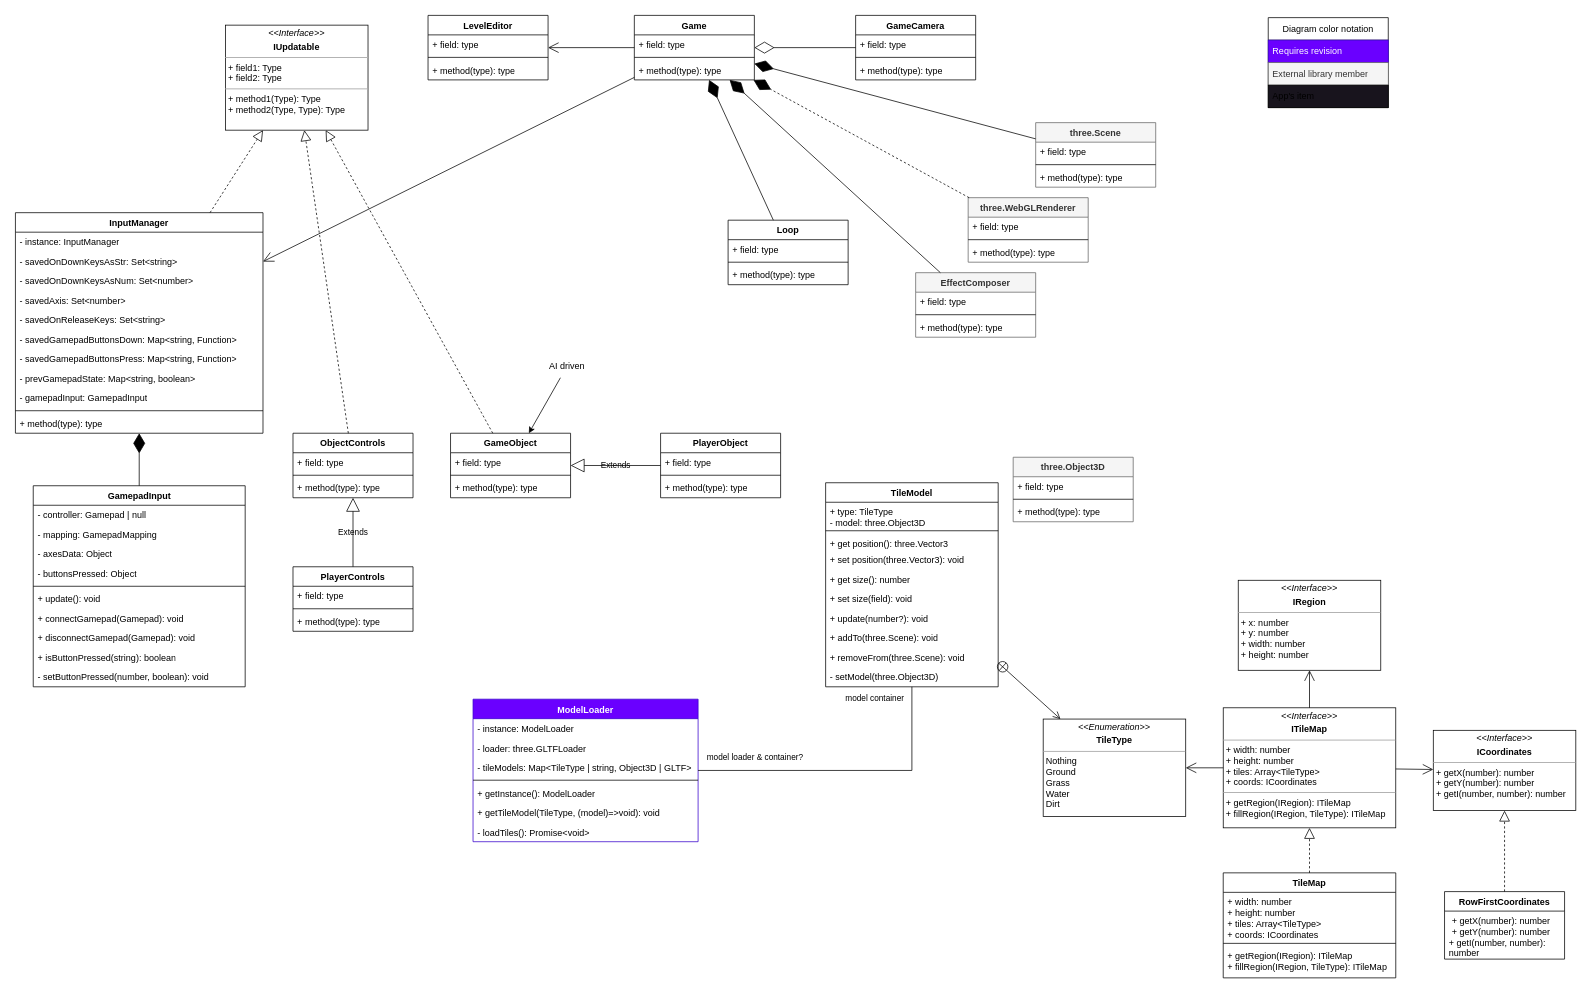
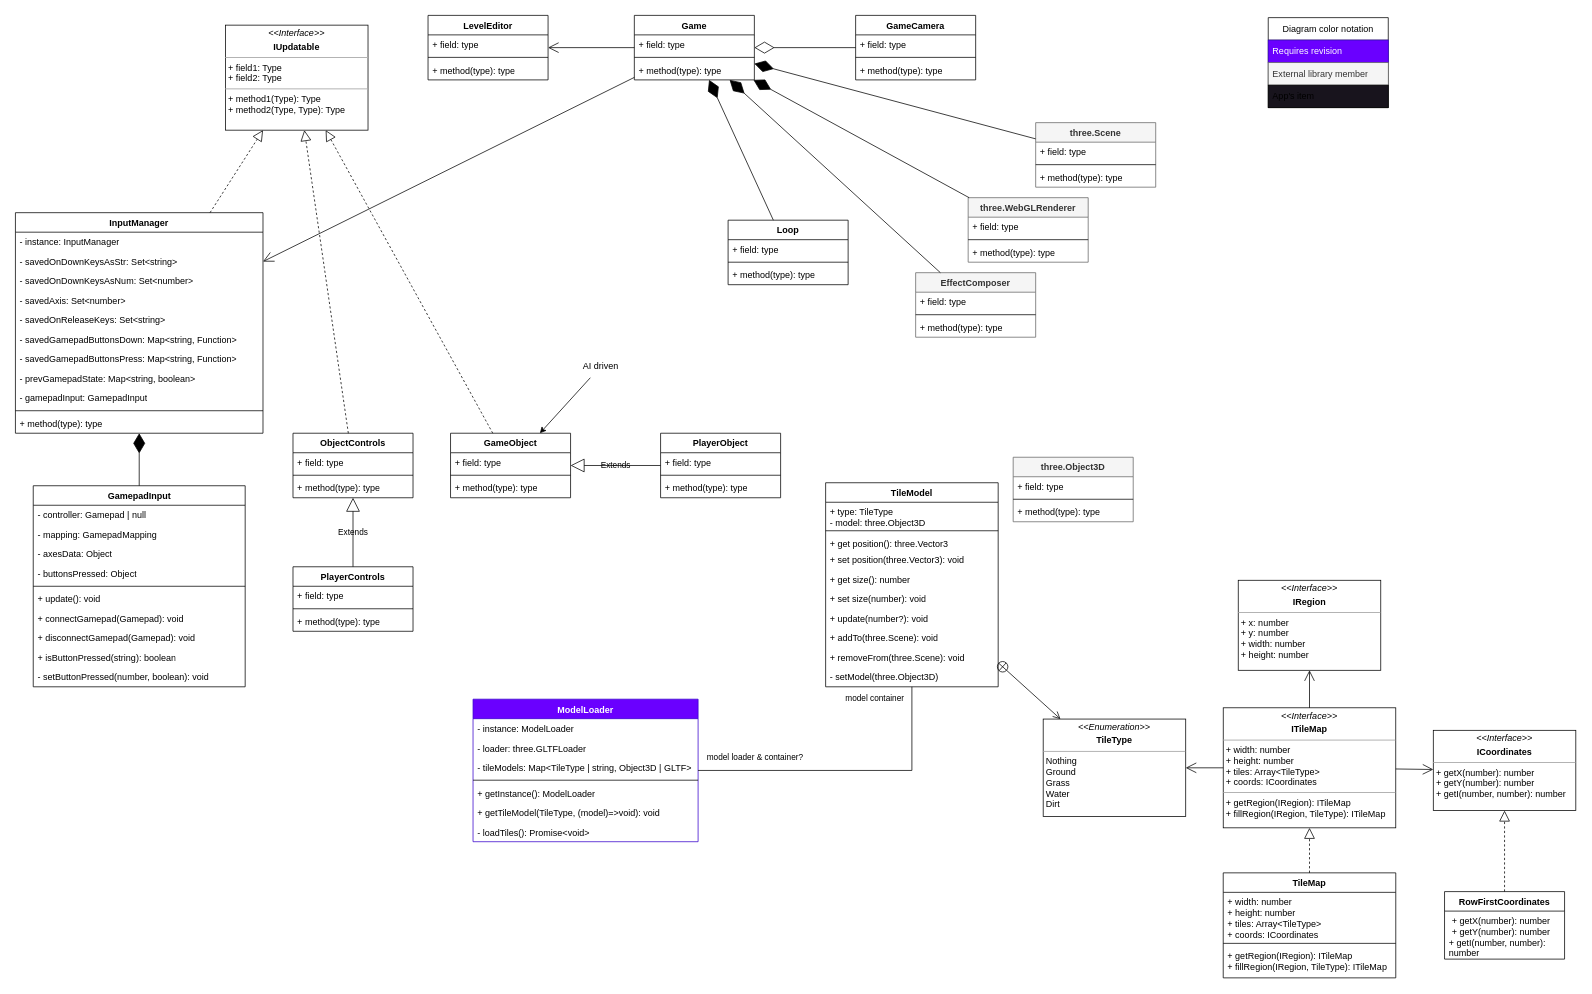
edge "three.WebGLRenderer" -> "Game": style dashed -> solid
node "AI driven": moved (567, 366) -> (600, 366)
node "+ set size(field): void": label "+ set size(field): void" -> "+ set size(number): void"
